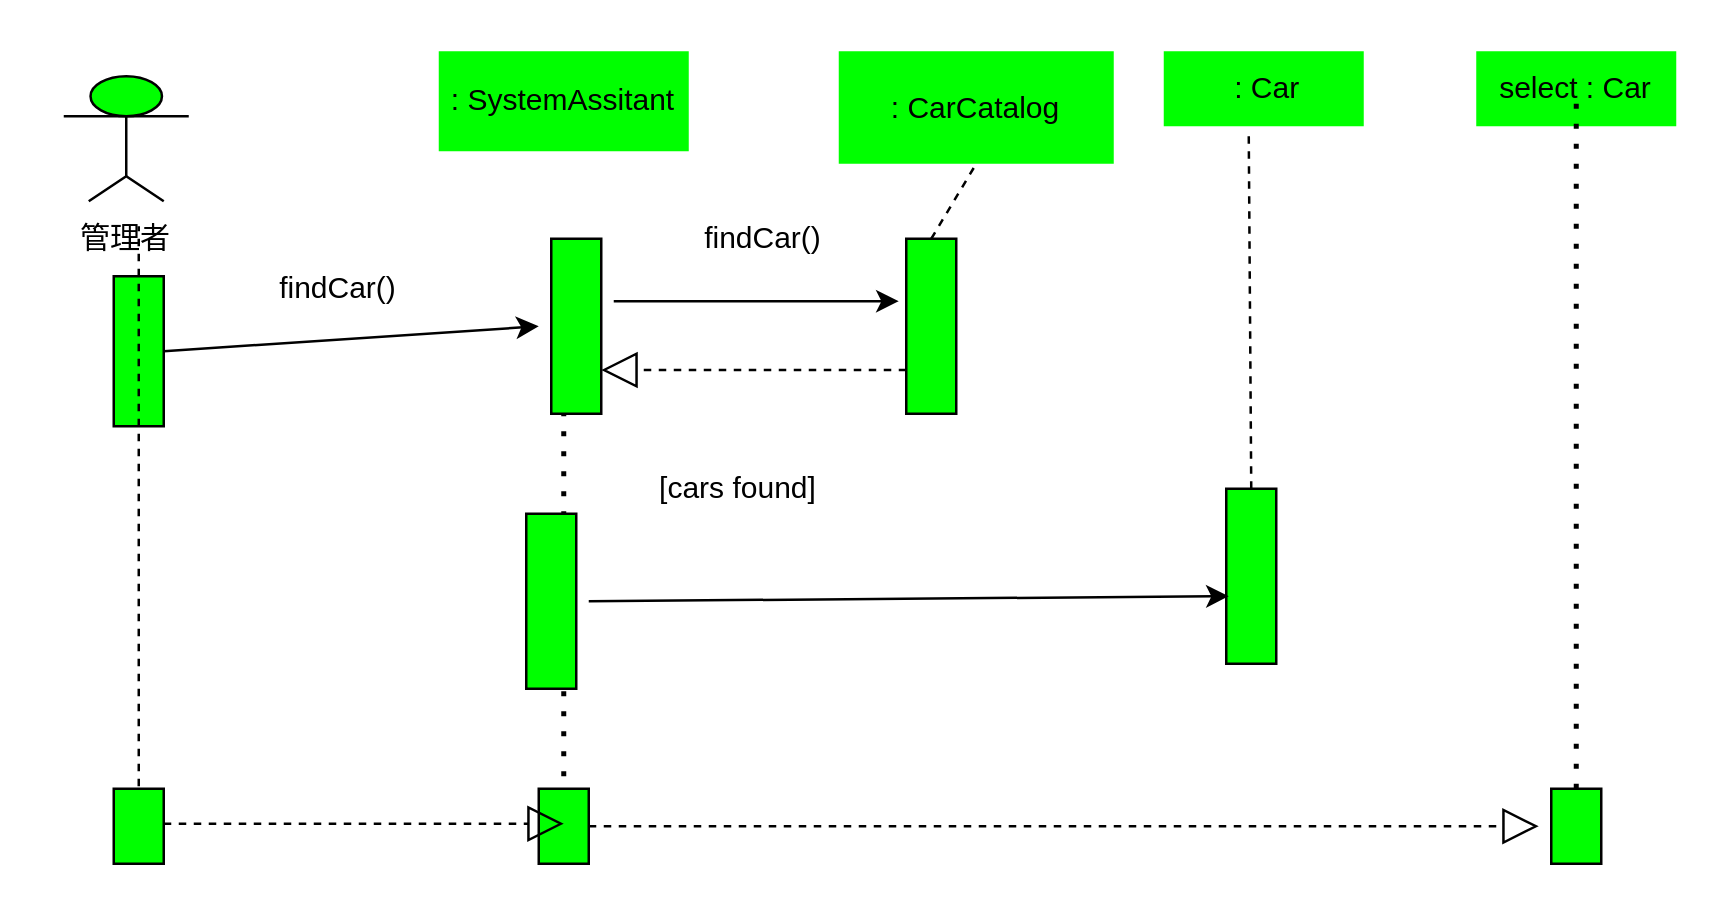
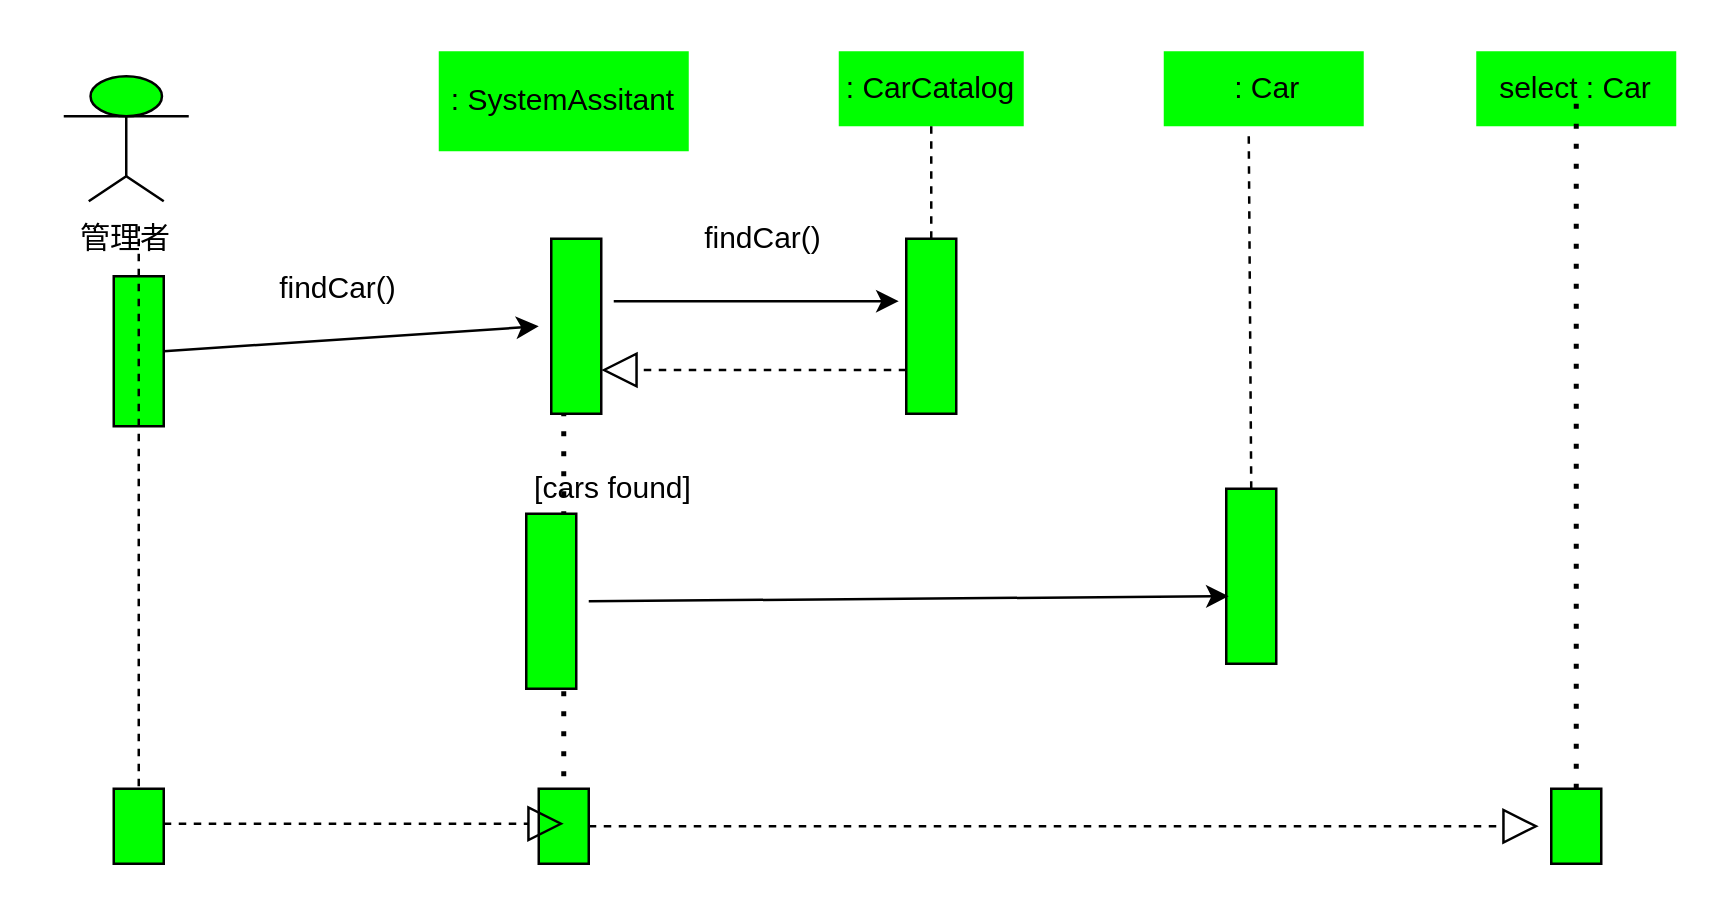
node ": CarCatalog": size 275x113 -> 185x75
node "[cars found]": moved (739, 489) -> (614, 489)
